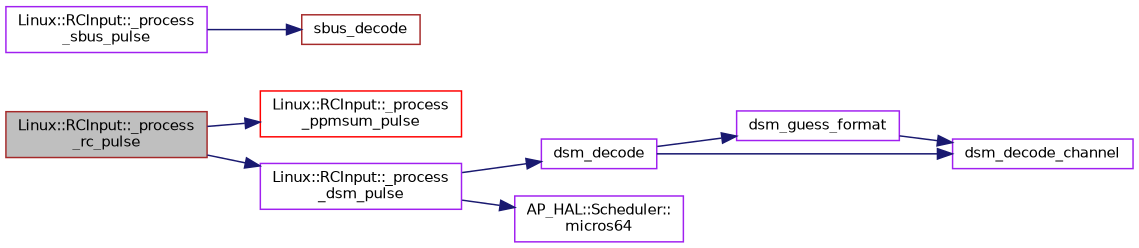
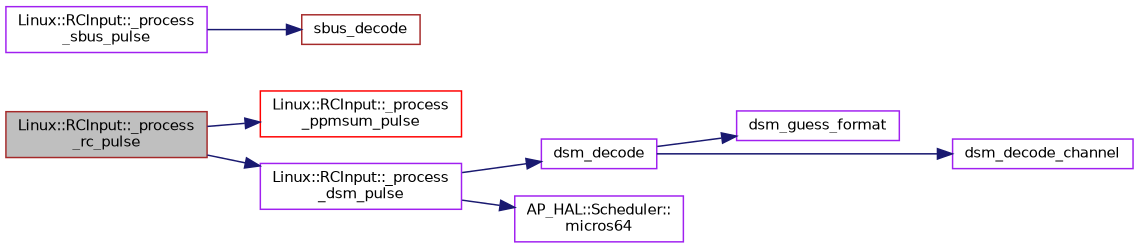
edge "dsm_guess_format" -> "dsm_decode_channel": removed
